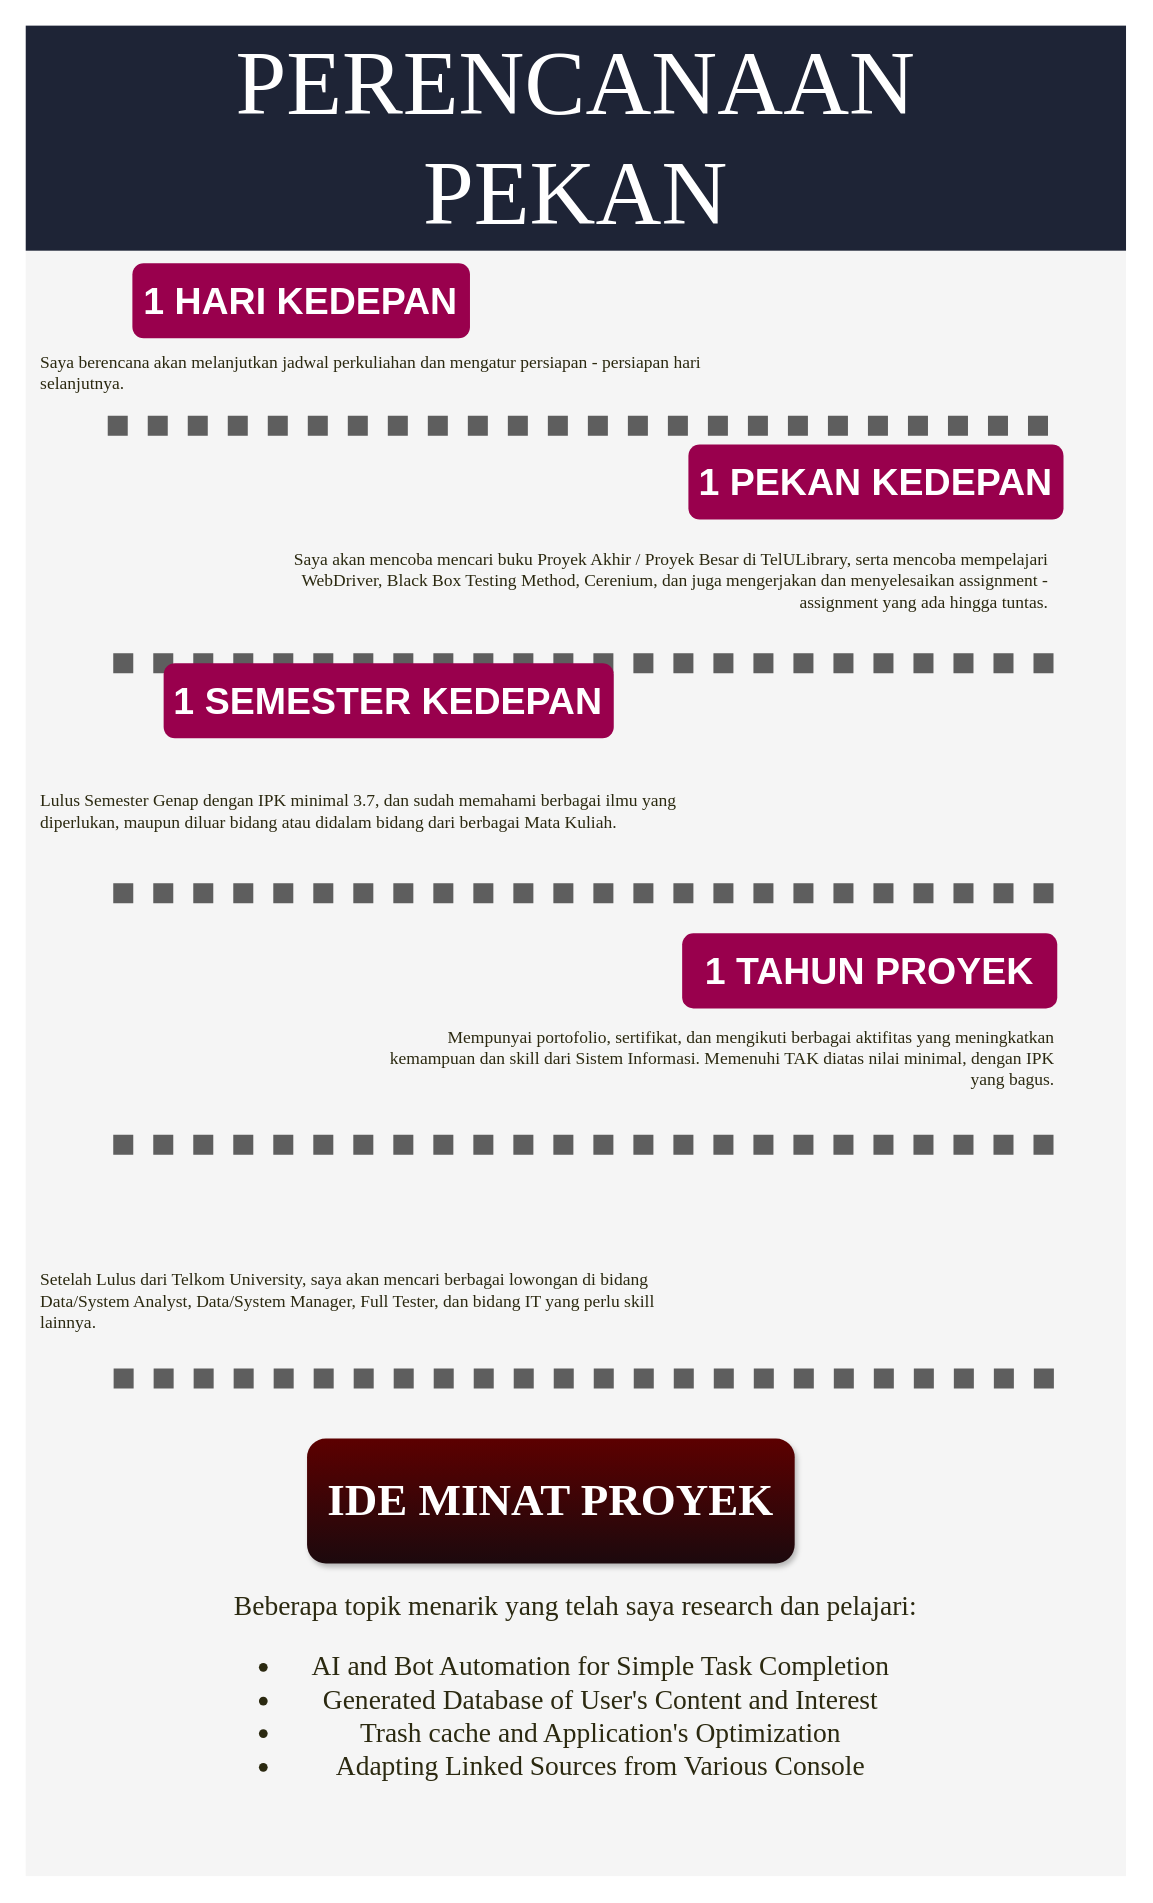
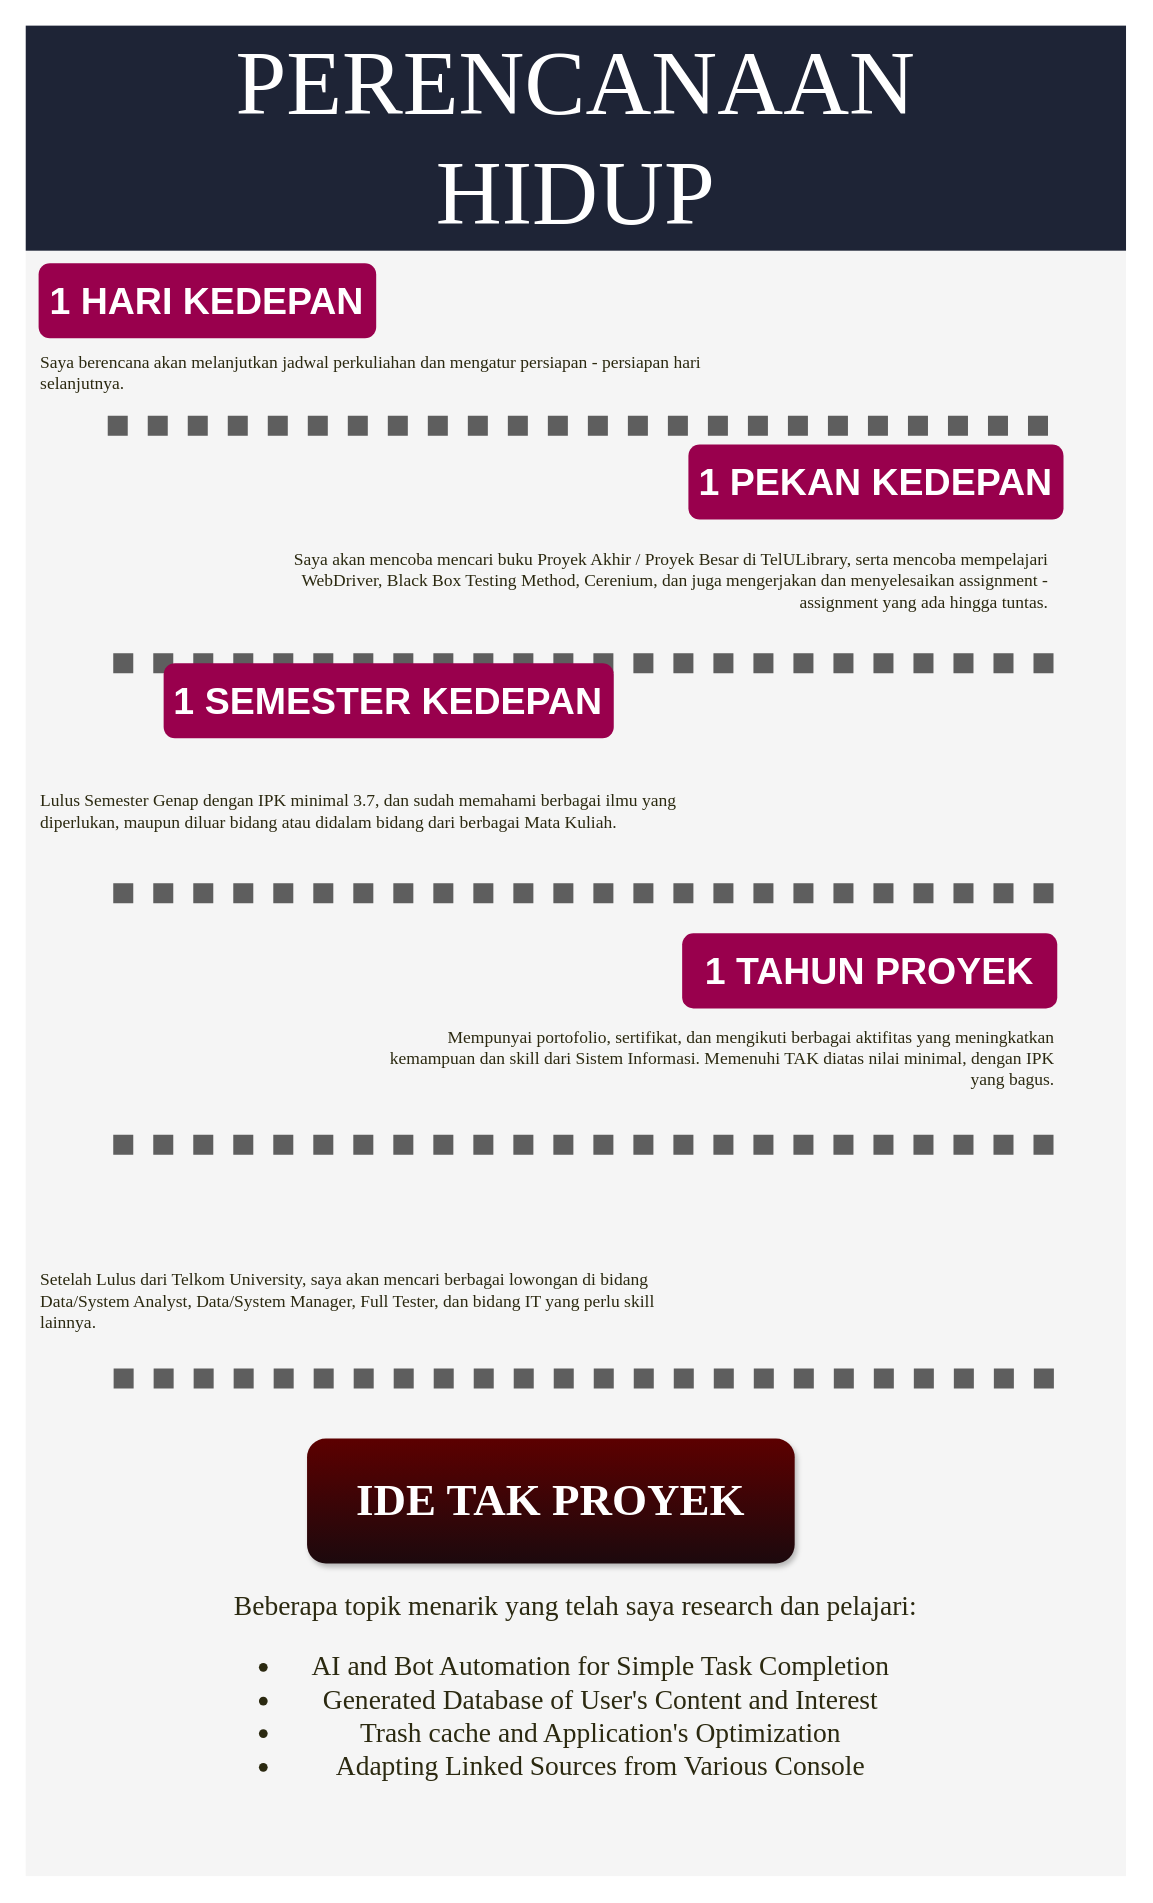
node "PERENCANAANPEKAN": label "PERENCANAANPEKAN" -> "PERENCANAANHIDUP"
node "1 HARI KEDEPAN": moved (301, 301) -> (207, 301)
node "IDE MINAT PROYEK": label "IDE MINAT PROYEK" -> "IDE TAK PROYEK"
